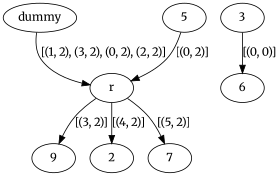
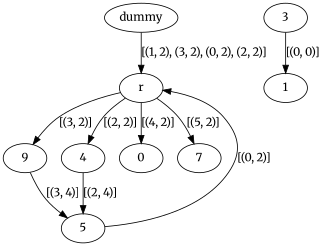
node "6": label "6" -> "1"
node "4": added
node "2": label "2" -> "0"
edge "9" -> "5": added, label "[(3, 4)]"
